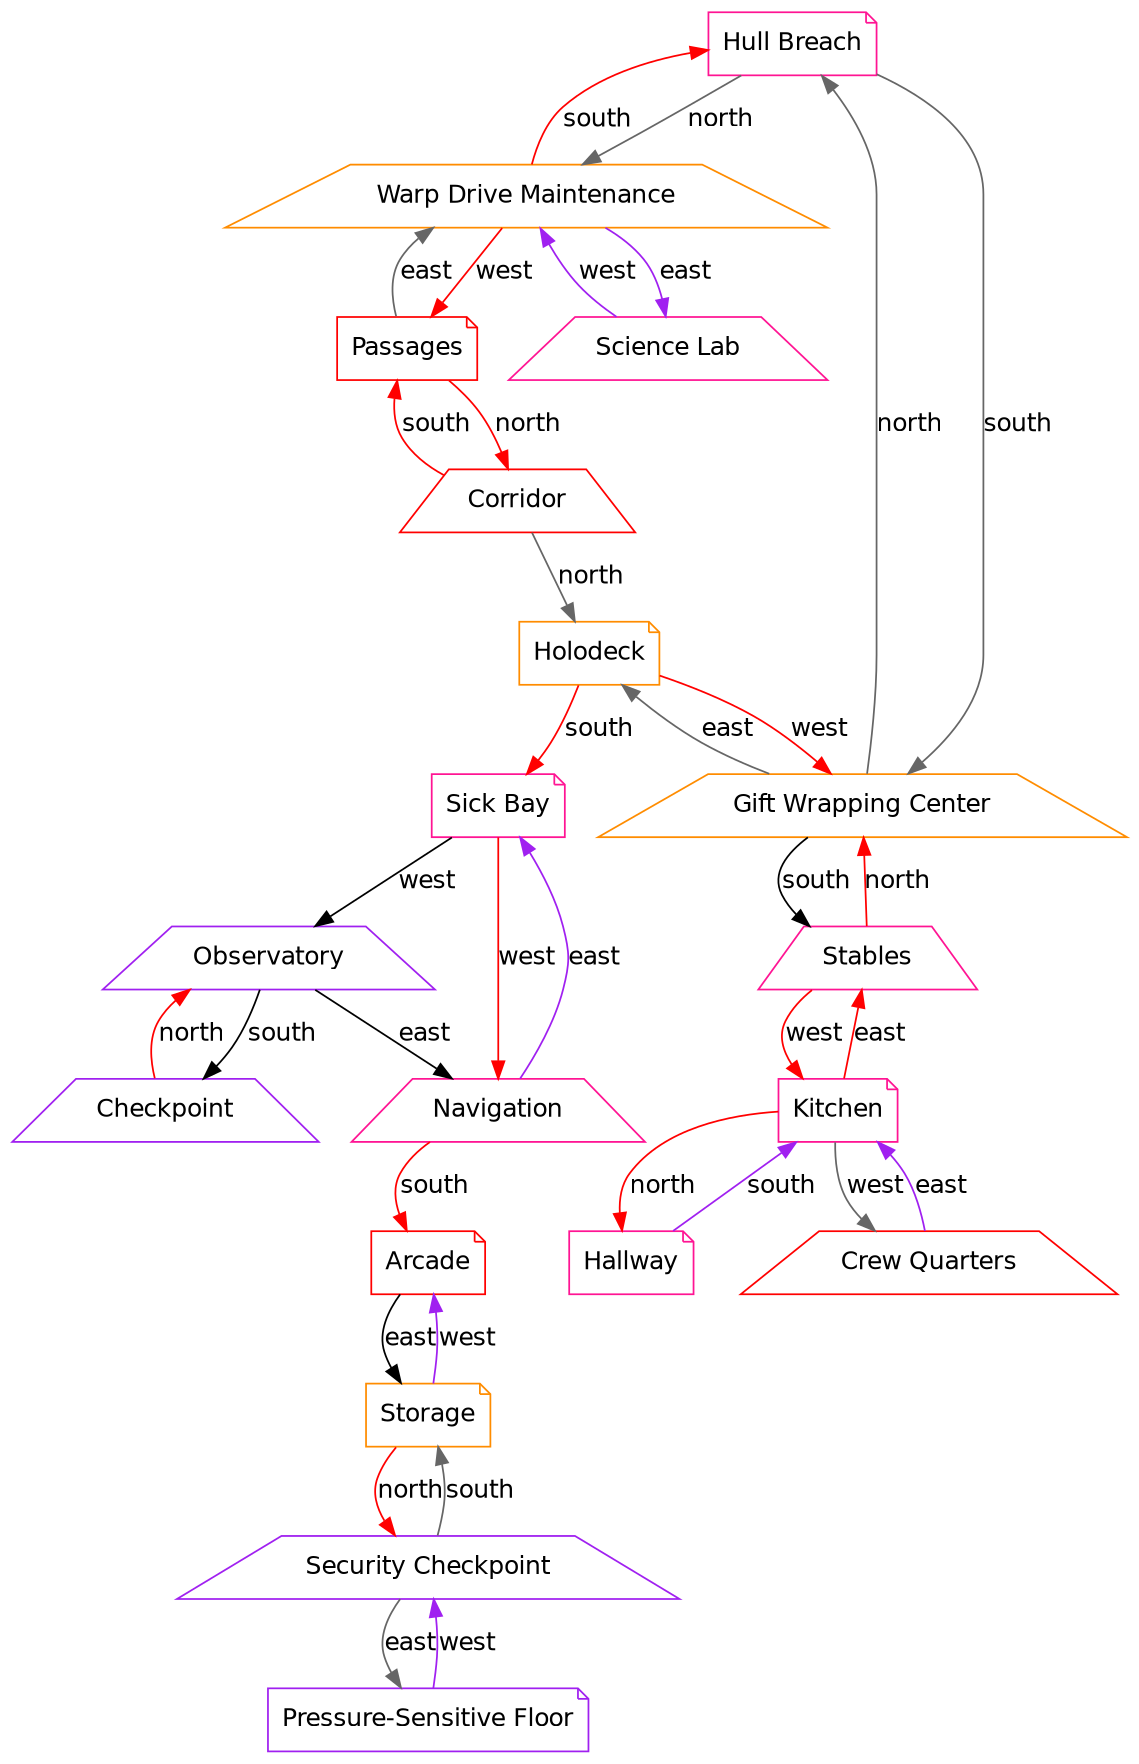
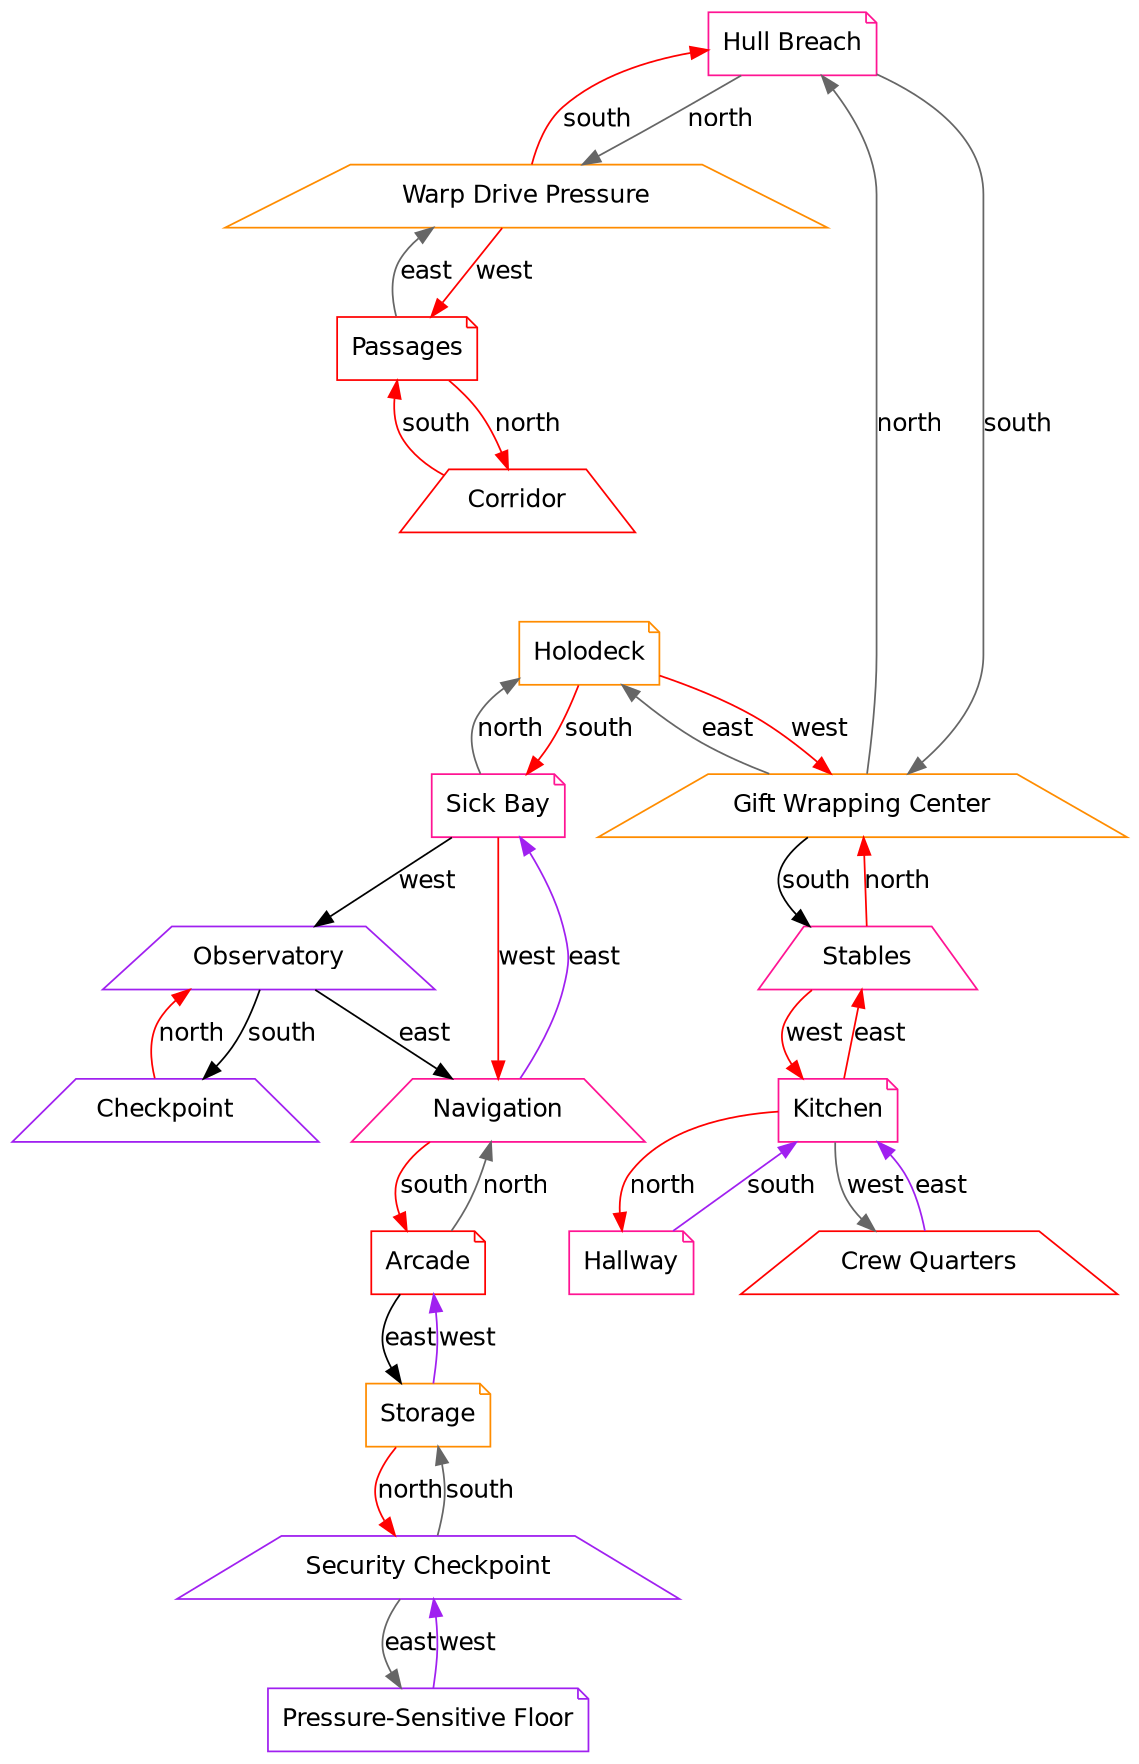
node "Warp Drive Maintenance": label "Warp Drive Maintenance" -> "Warp Drive Pressure"
node "Science Lab": removed
edge "Corridor" -> "Holodeck": now "Sick Bay" -> "Holodeck"
edge "Arcade" -> "Navigation": added, label "north"
